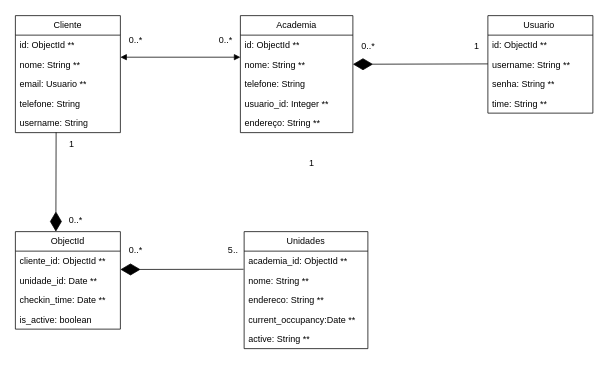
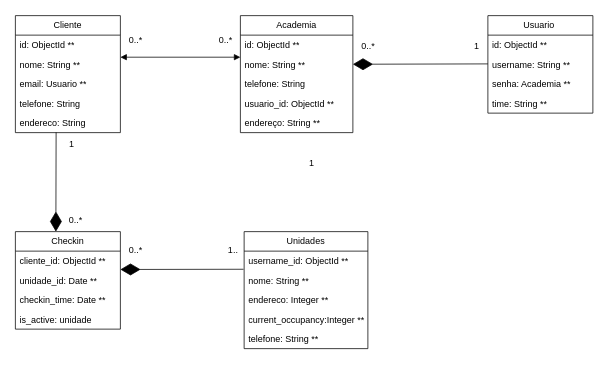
node "senha: String **": label "senha: String **" -> "senha: Academia **"
node "usuario_id: Integer **": label "usuario_id: Integer **" -> "usuario_id: ObjectId **"
node "username: String": label "username: String" -> "endereco: String"
node "ObjectId": label "ObjectId" -> "Checkin"
node "5..": label "5.." -> "1.."
node "academia_id: ObjectId **": label "academia_id: ObjectId **" -> "username_id: ObjectId **"
node "endereco: String **": label "endereco: String **" -> "endereco: Integer **"
node "is_active: boolean": label "is_active: boolean" -> "is_active: unidade"
node "current_occupancy:Date **": label "current_occupancy:Date **" -> "current_occupancy:Integer **"
node "active: String **": label "active: String **" -> "telefone: String **"
